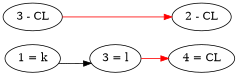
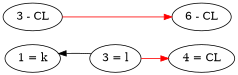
node "2 - CL": label "2 - CL" -> "6 - CL"
edge "1 = k" -> "3 = l": reversed
